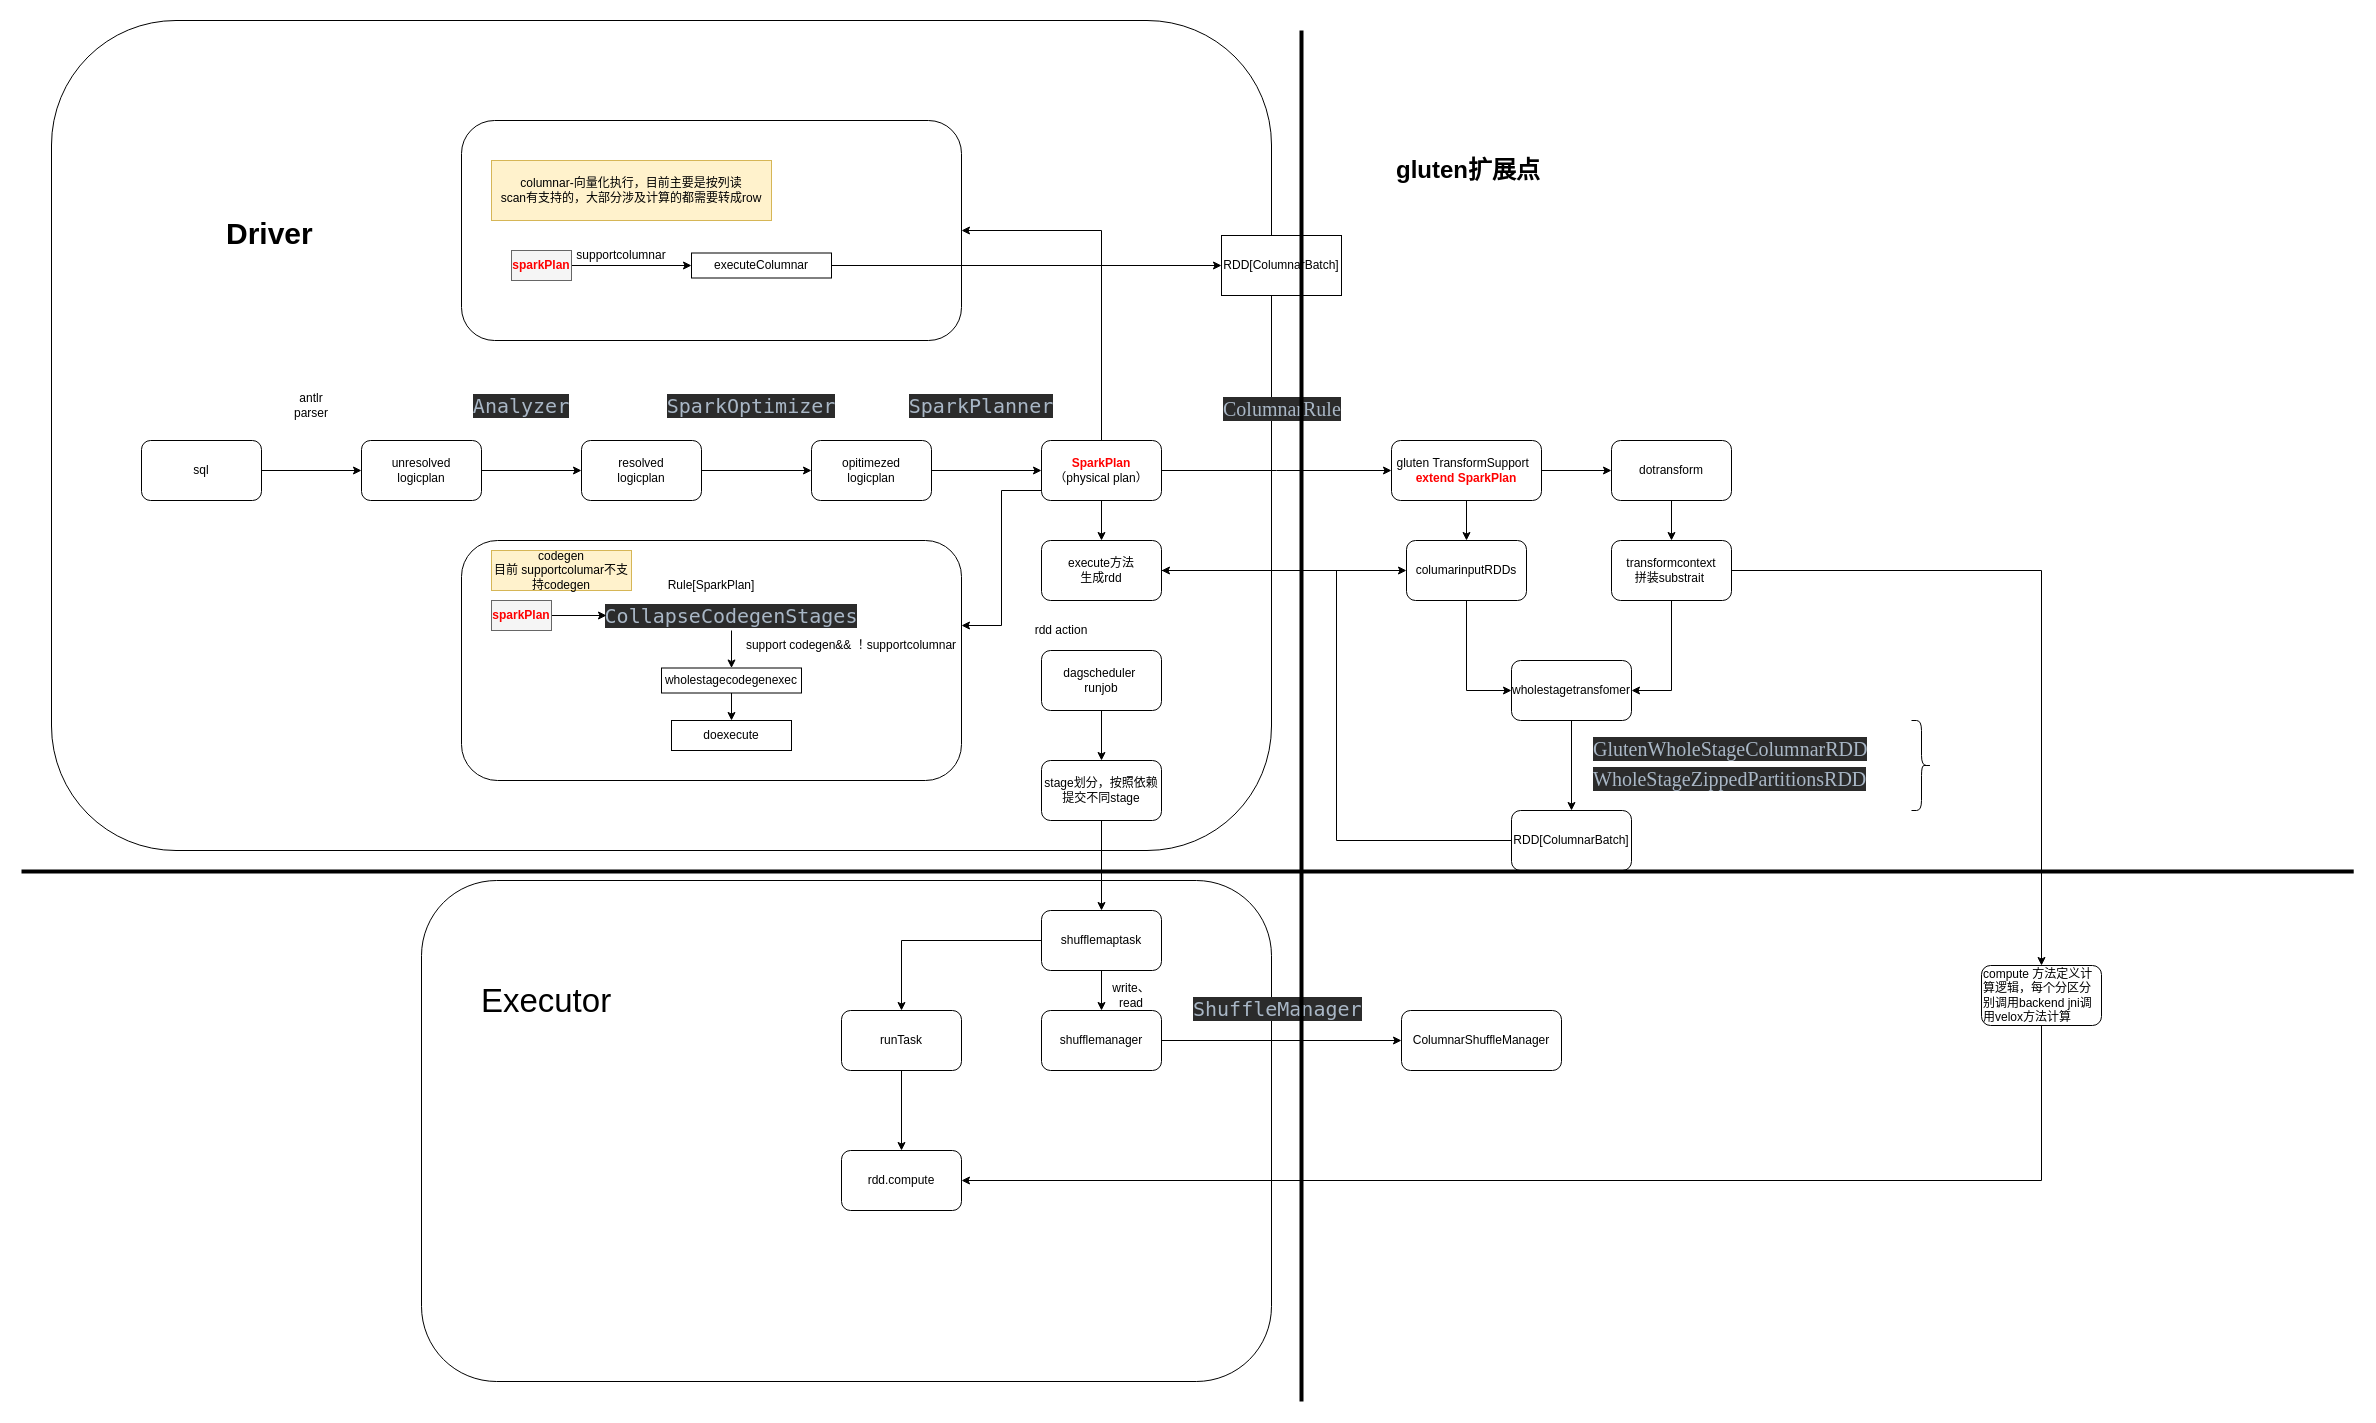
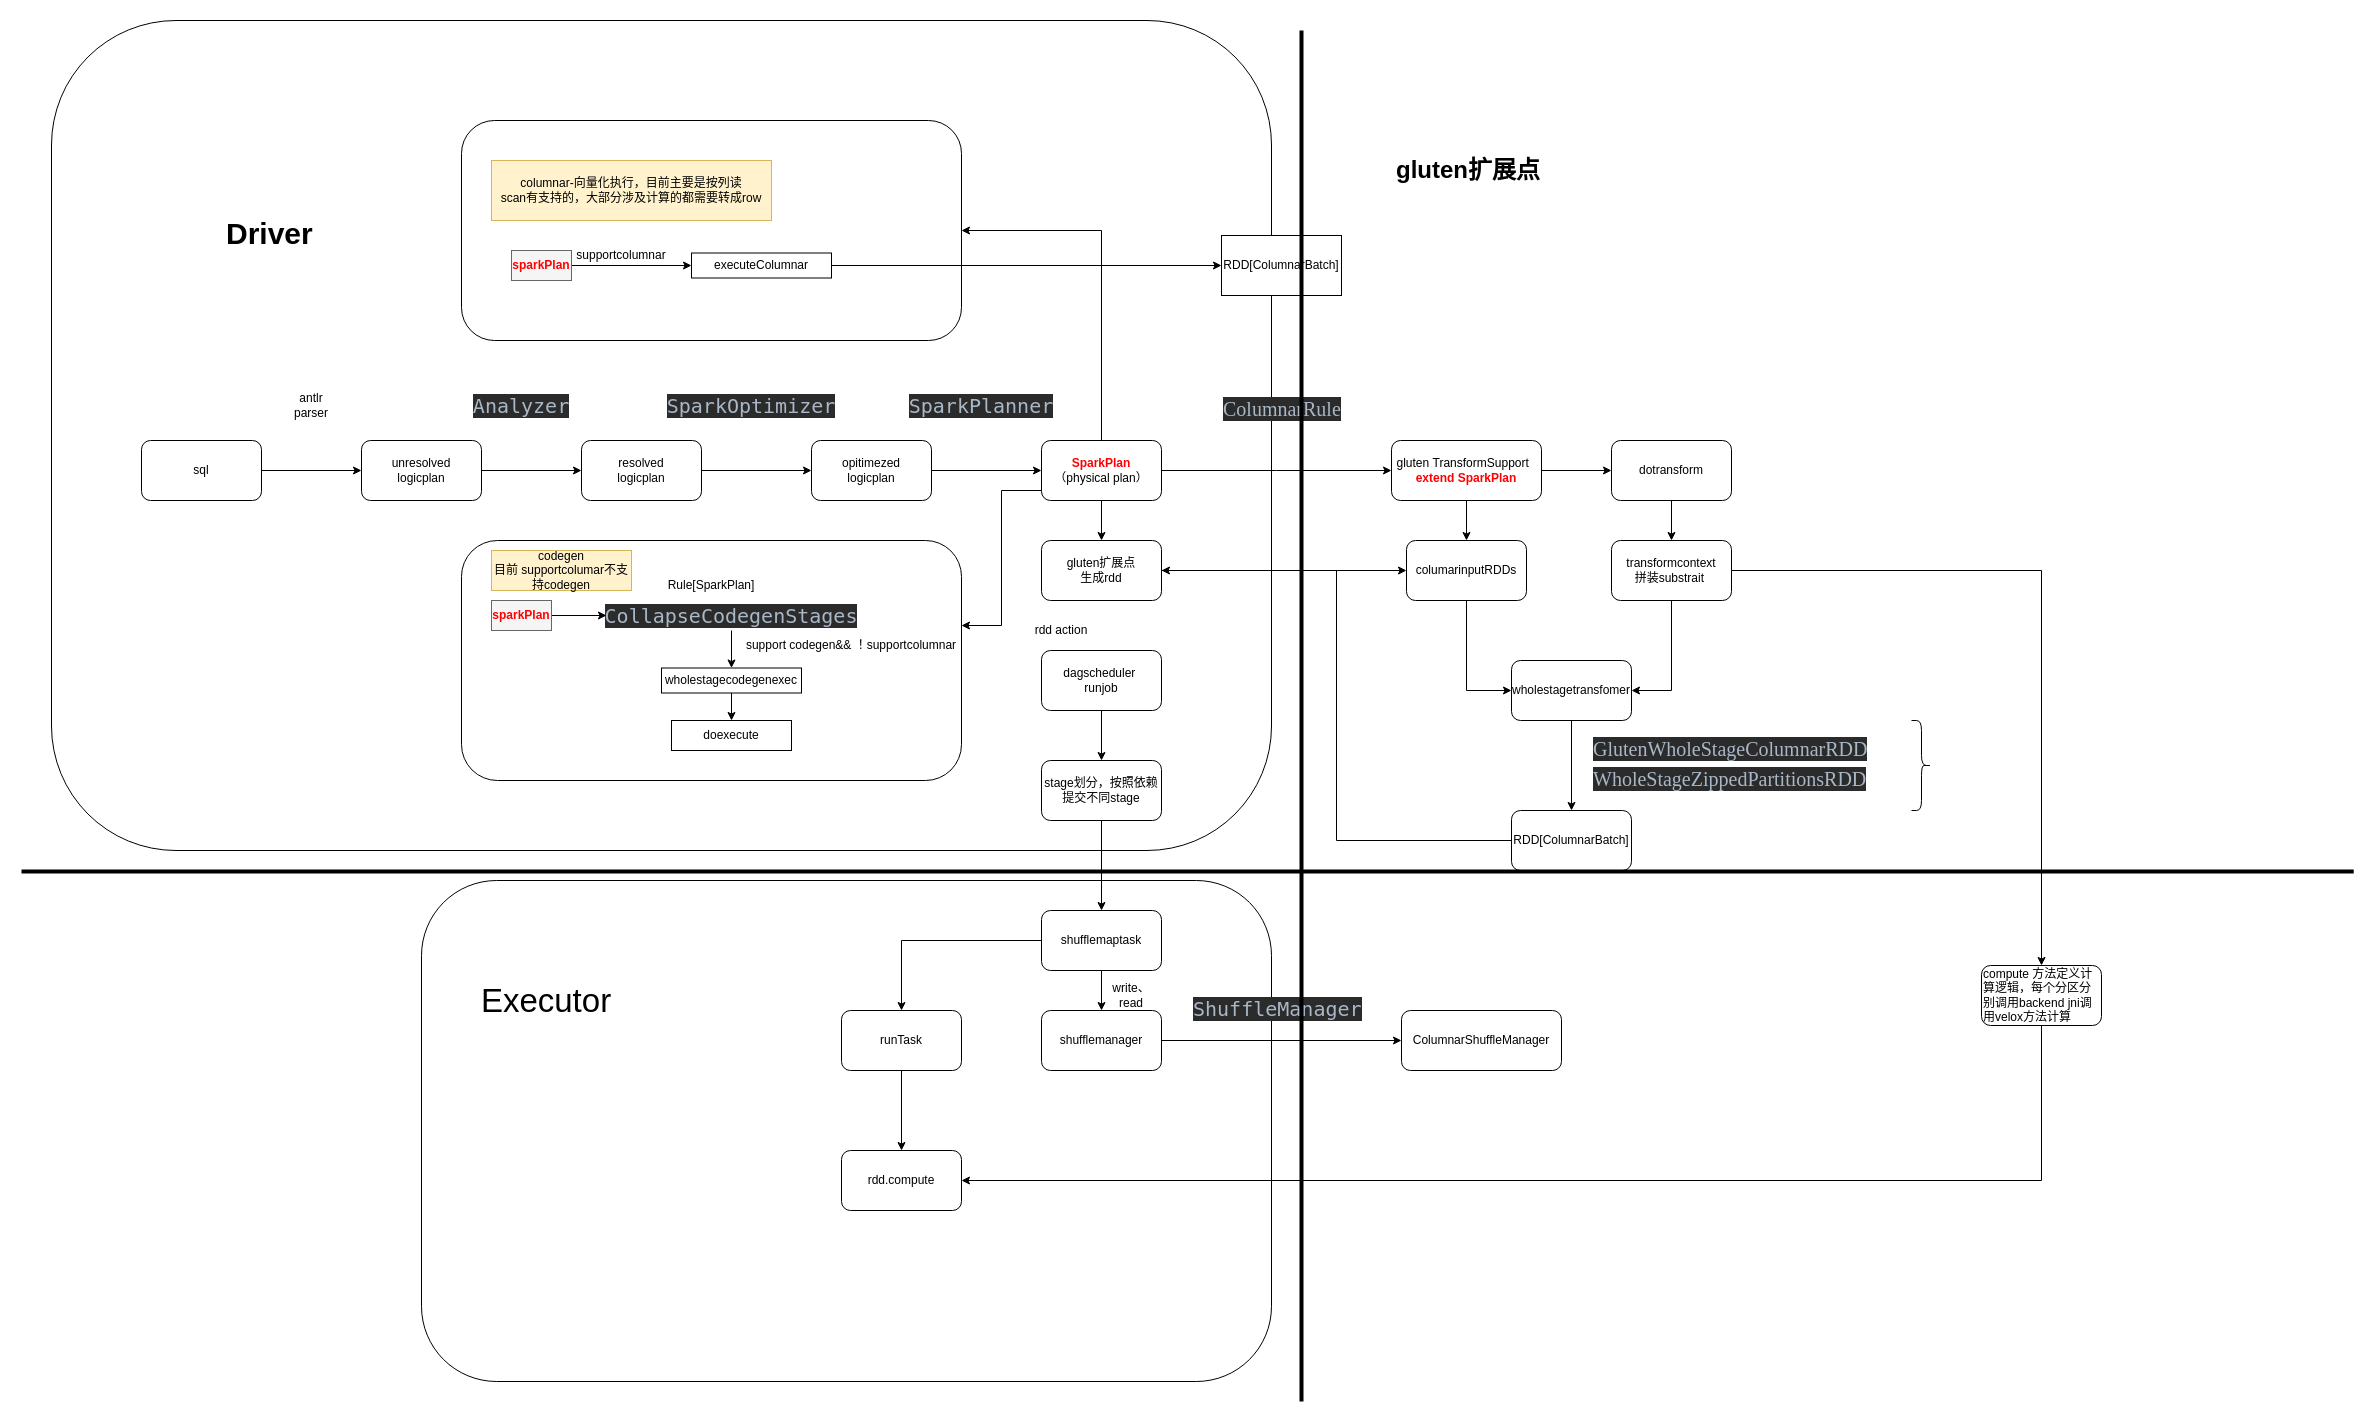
node "execute方法 生成rdd": label "execute方法 生成rdd" -> "gluten扩展点 生成rdd"
